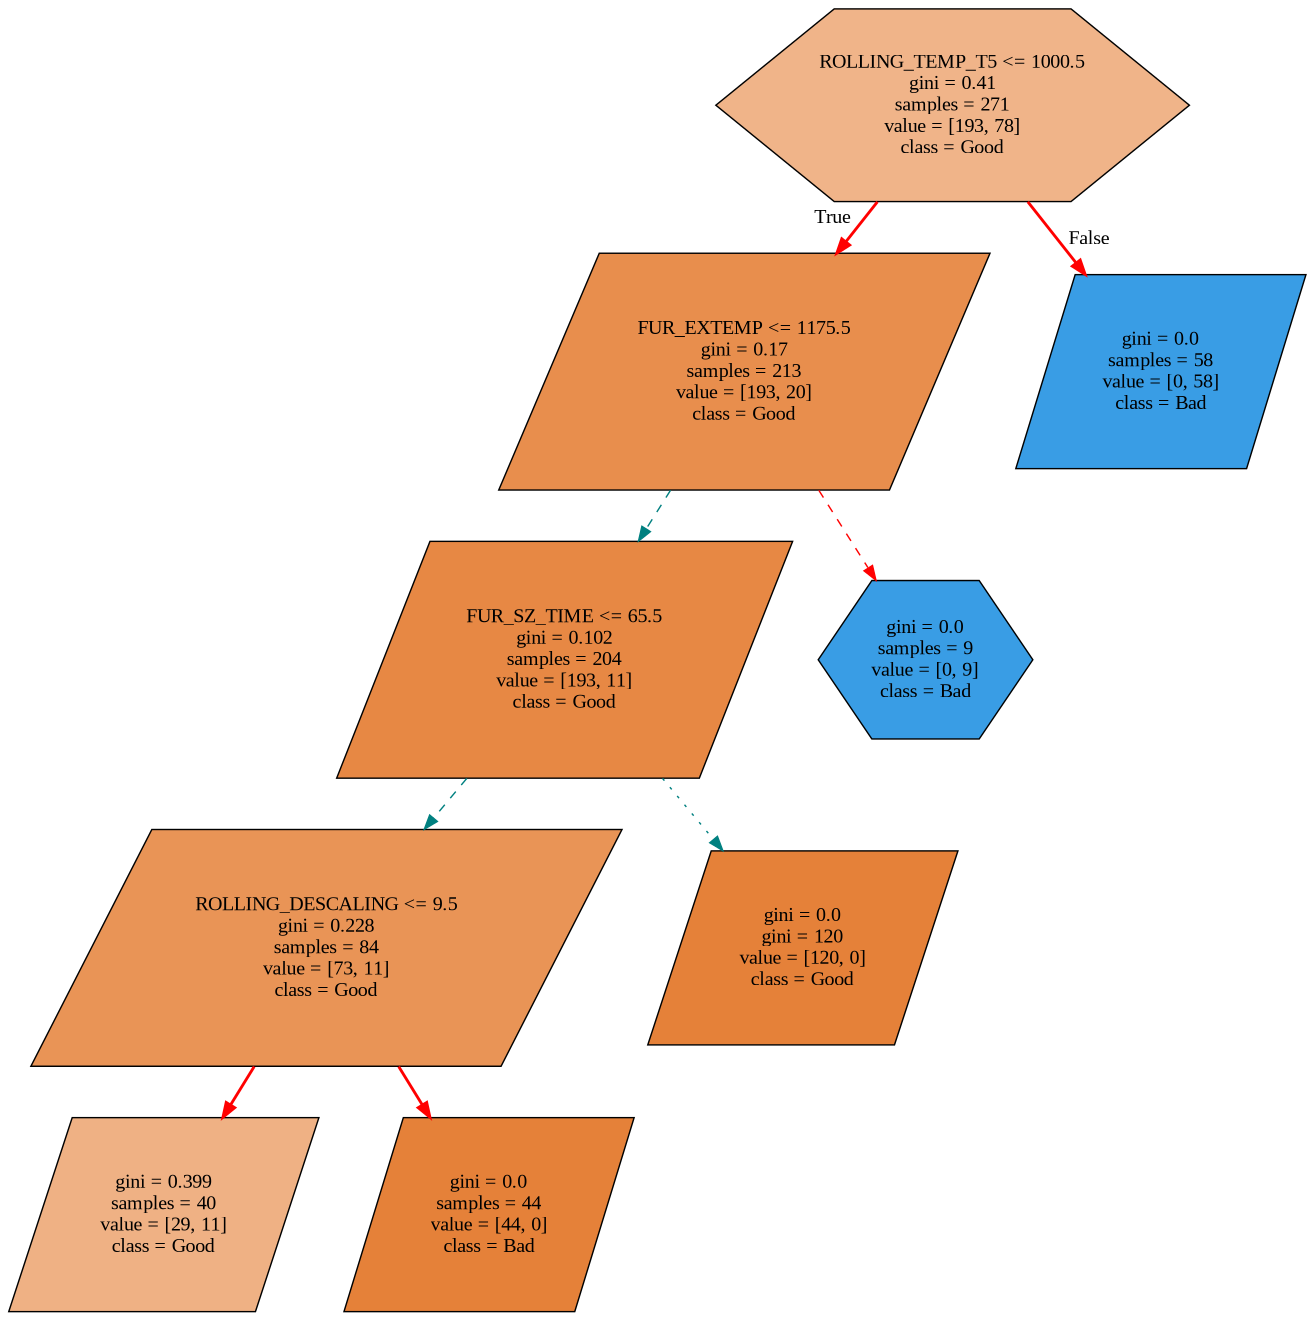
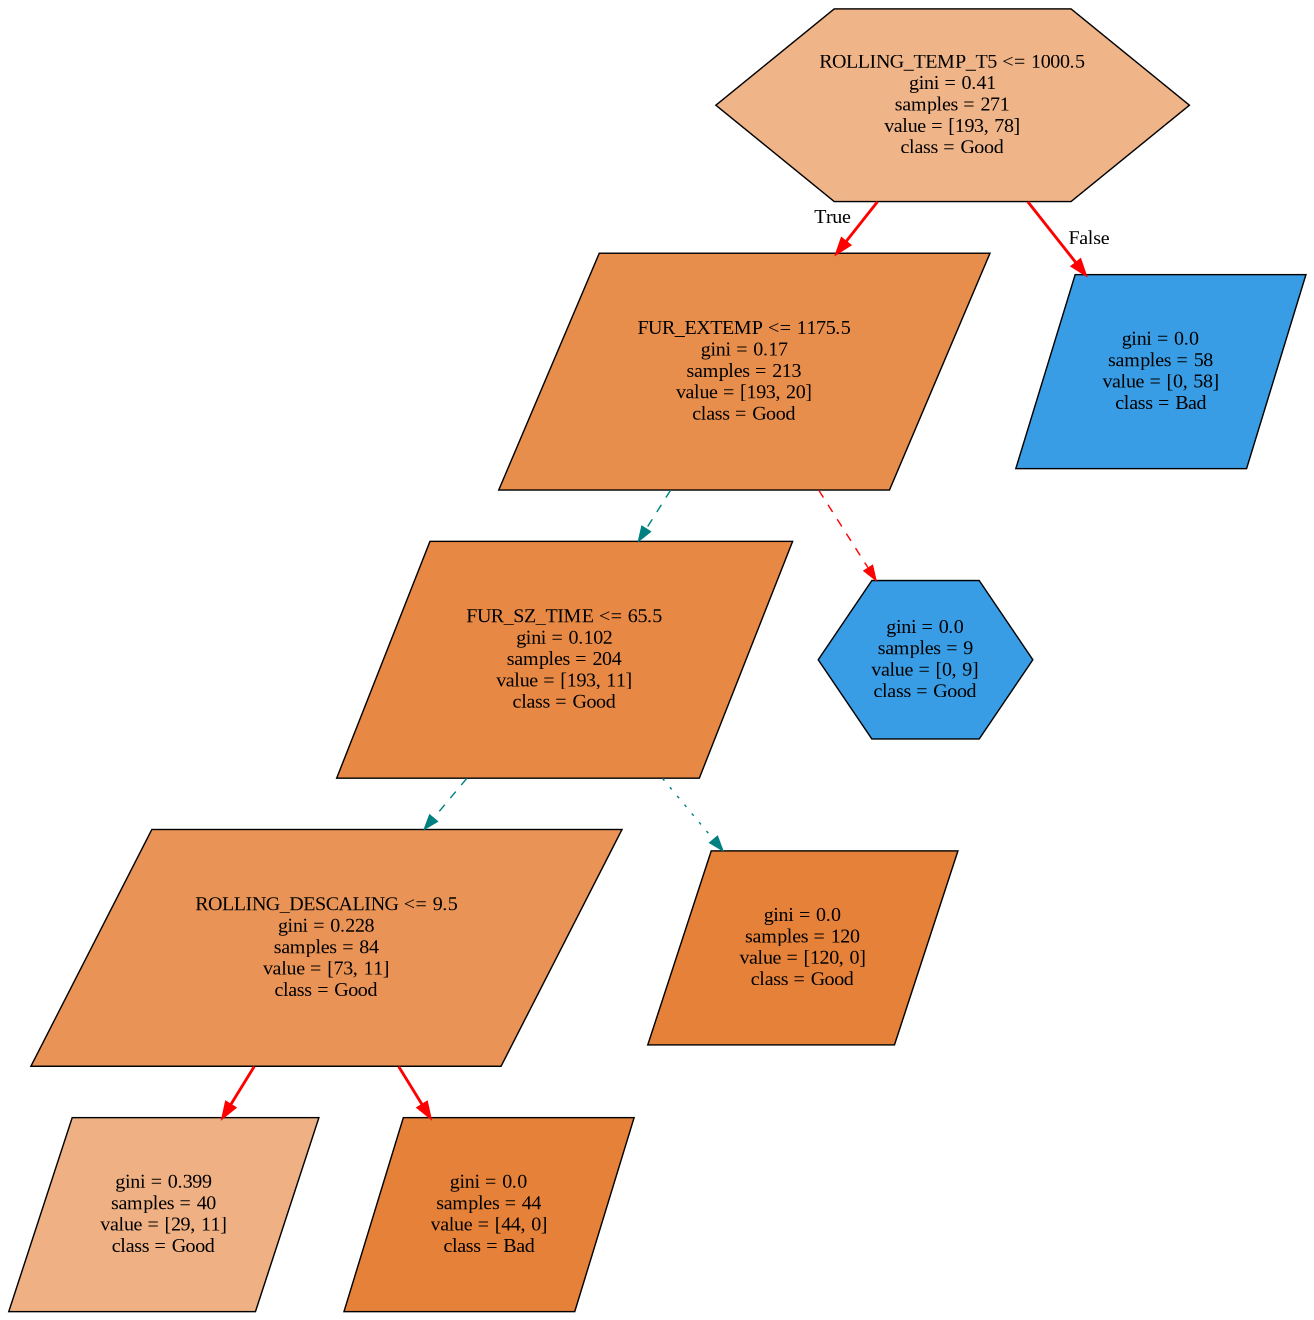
node "gini = 0.0 samples = 9 value = [0, 9] class = Bad": label "gini = 0.0 samples = 9 value = [0, 9] class = Bad" -> "gini = 0.0 samples = 9 value = [0, 9] class = Good"
node "gini = 0.0 gini = 120 value = [120, 0] class = Good": label "gini = 0.0 gini = 120 value = [120, 0] class = Good" -> "gini = 0.0 samples = 120 value = [120, 0] class = Good"
